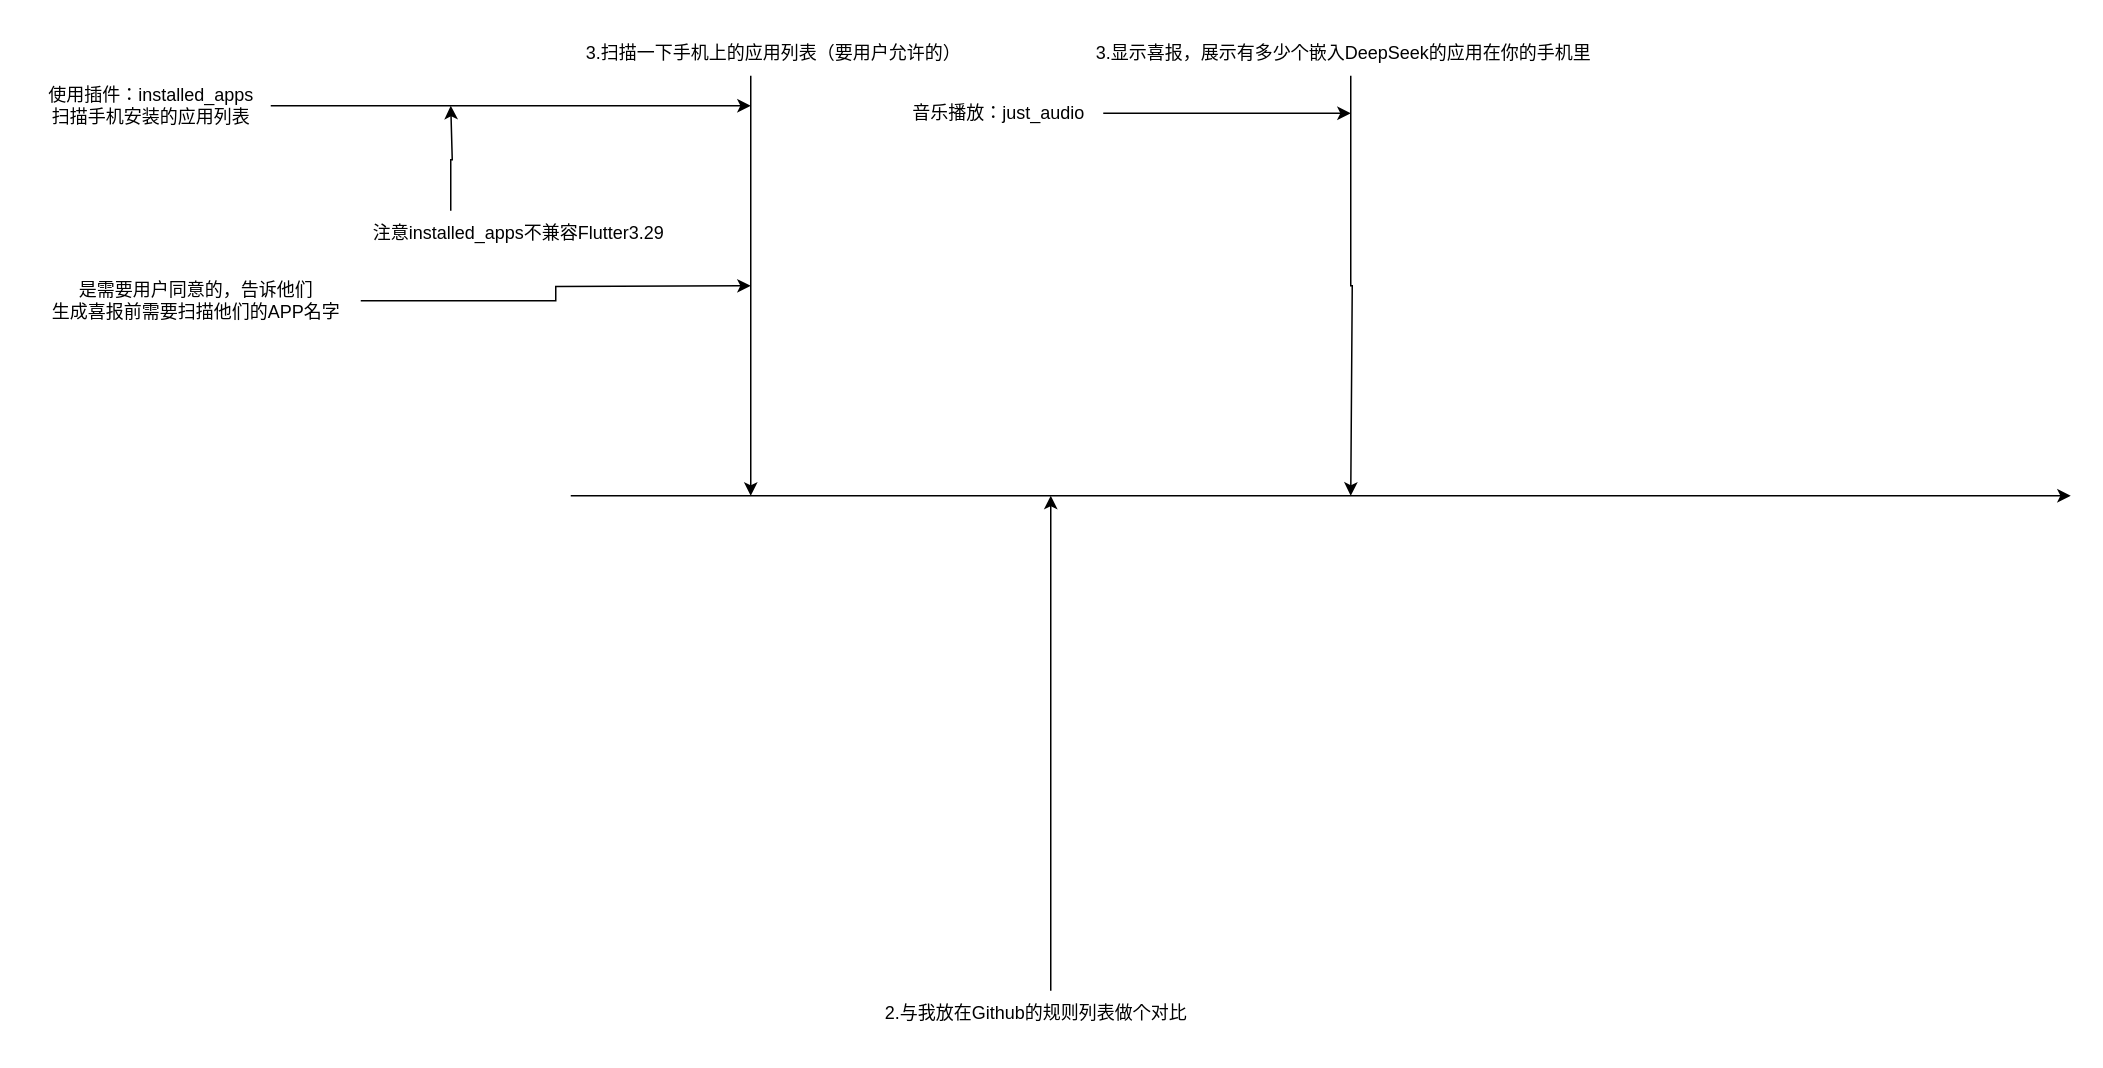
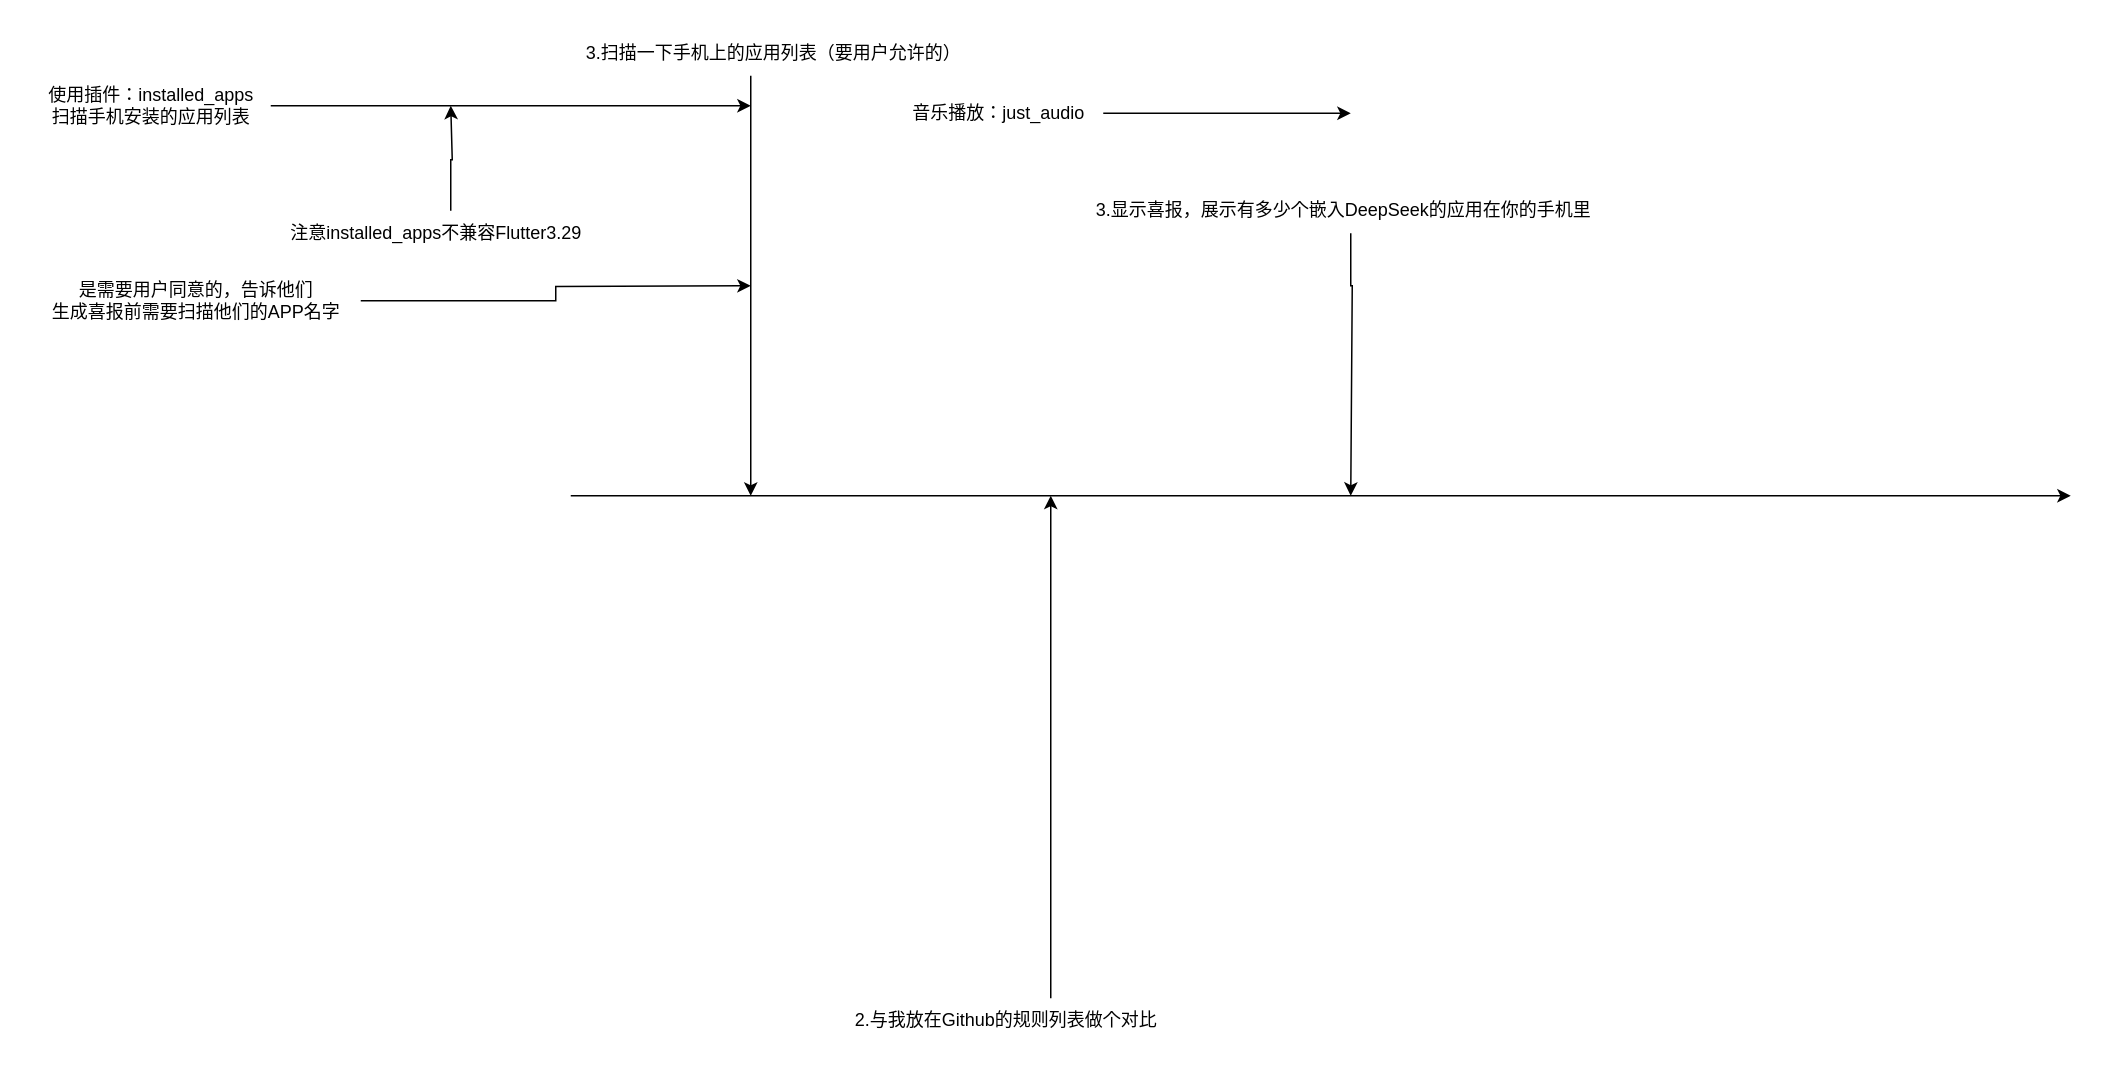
node "3.显示喜报，展示有多少个嵌入DeepSeek的应用在你的手机里": moved (1343, 53) -> (1343, 211)
node "注意installed_apps不兼容Flutter3.29": moved (518, 233) -> (436, 233)
node "2.与我放在Github的规则列表做个对比": moved (1036, 1013) -> (1006, 1021)
